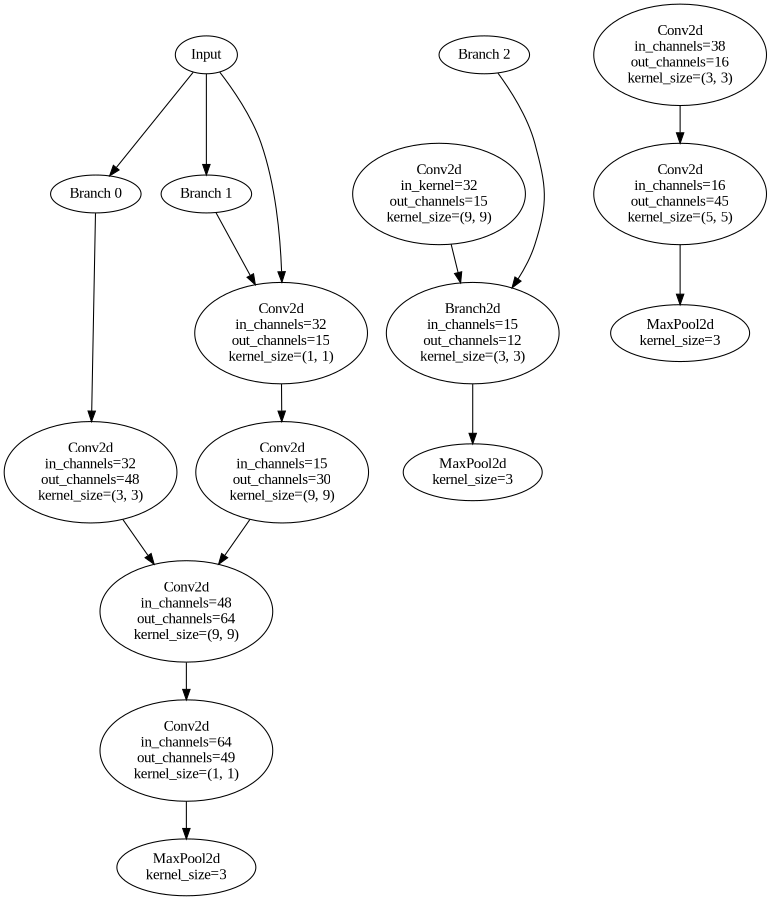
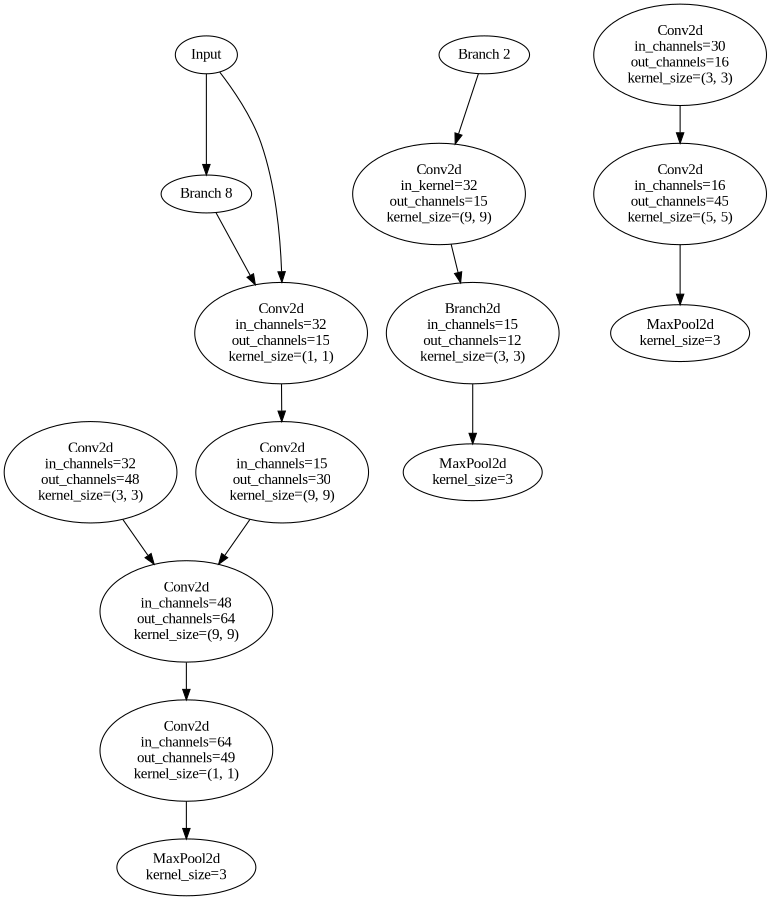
node "Conv2d in_channels=38 out_channels=16 kernel_size=(3, 3)": label "Conv2d in_channels=38 out_channels=16 kernel_size=(3, 3)" -> "Conv2d in_channels=30 out_channels=16 kernel_size=(3, 3)"
edge "Branch 2" -> "Branch2d in_channels=15 out_channels=12 kernel_size=(3, 3)": now "Branch 2" -> "Conv2d in_kernel=32 out_channels=15 kernel_size=(9, 9)"
node "Branch 0": removed
node "Branch 1": label "Branch 1" -> "Branch 8"
